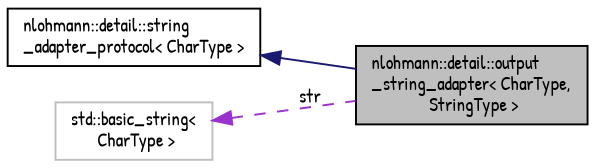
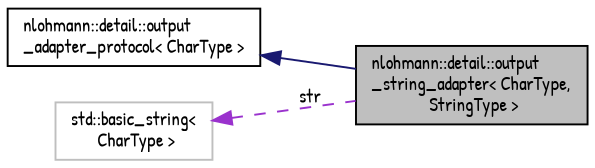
node "nlohmann::detail::string _adapter_protocol< CharType >": label "nlohmann::detail::string _adapter_protocol< CharType >" -> "nlohmann::detail::output _adapter_protocol< CharType >"
